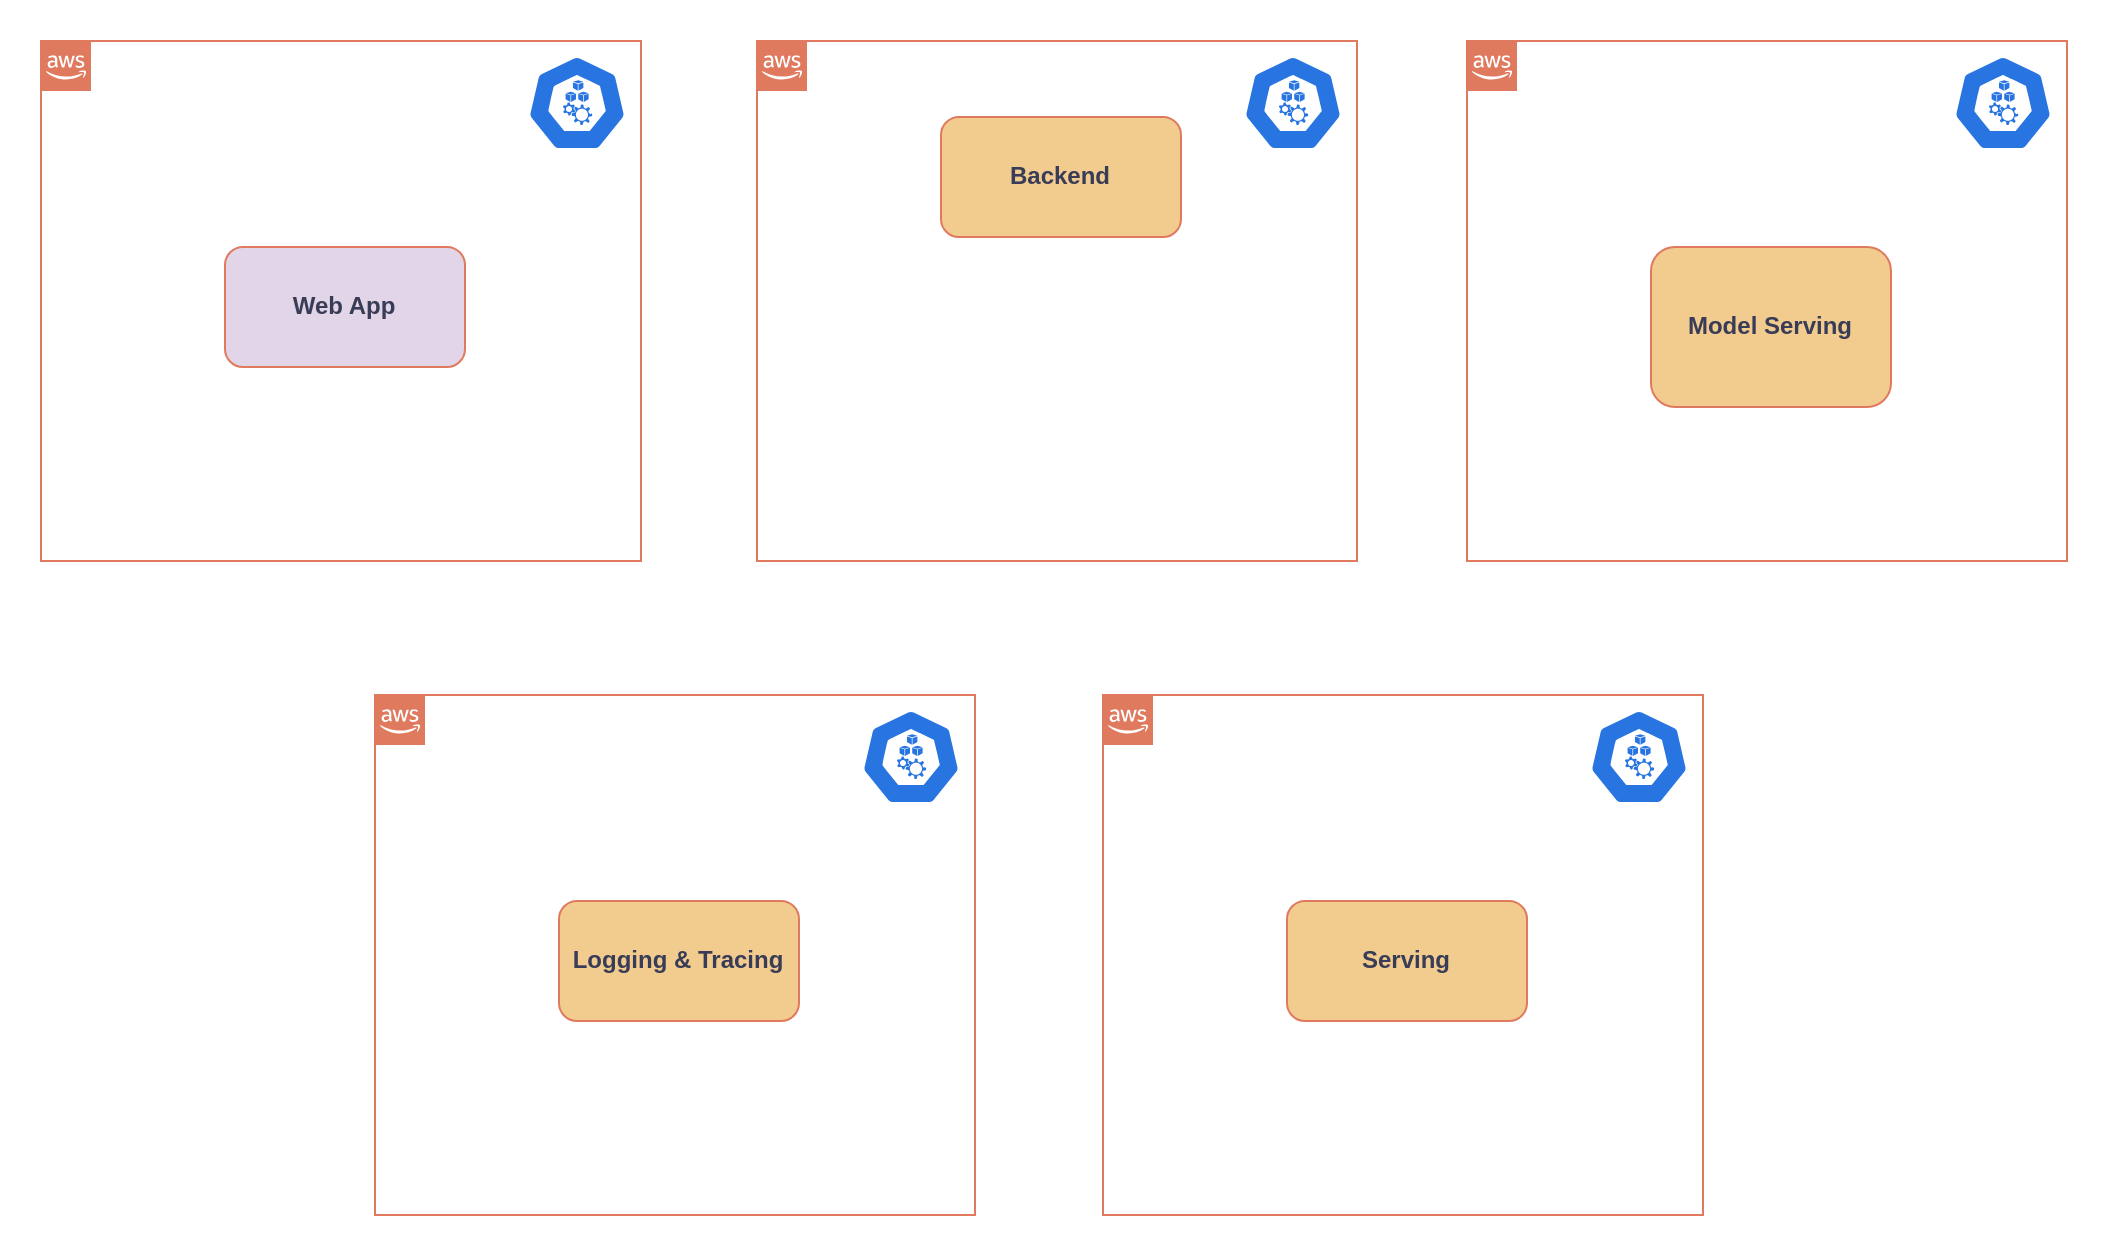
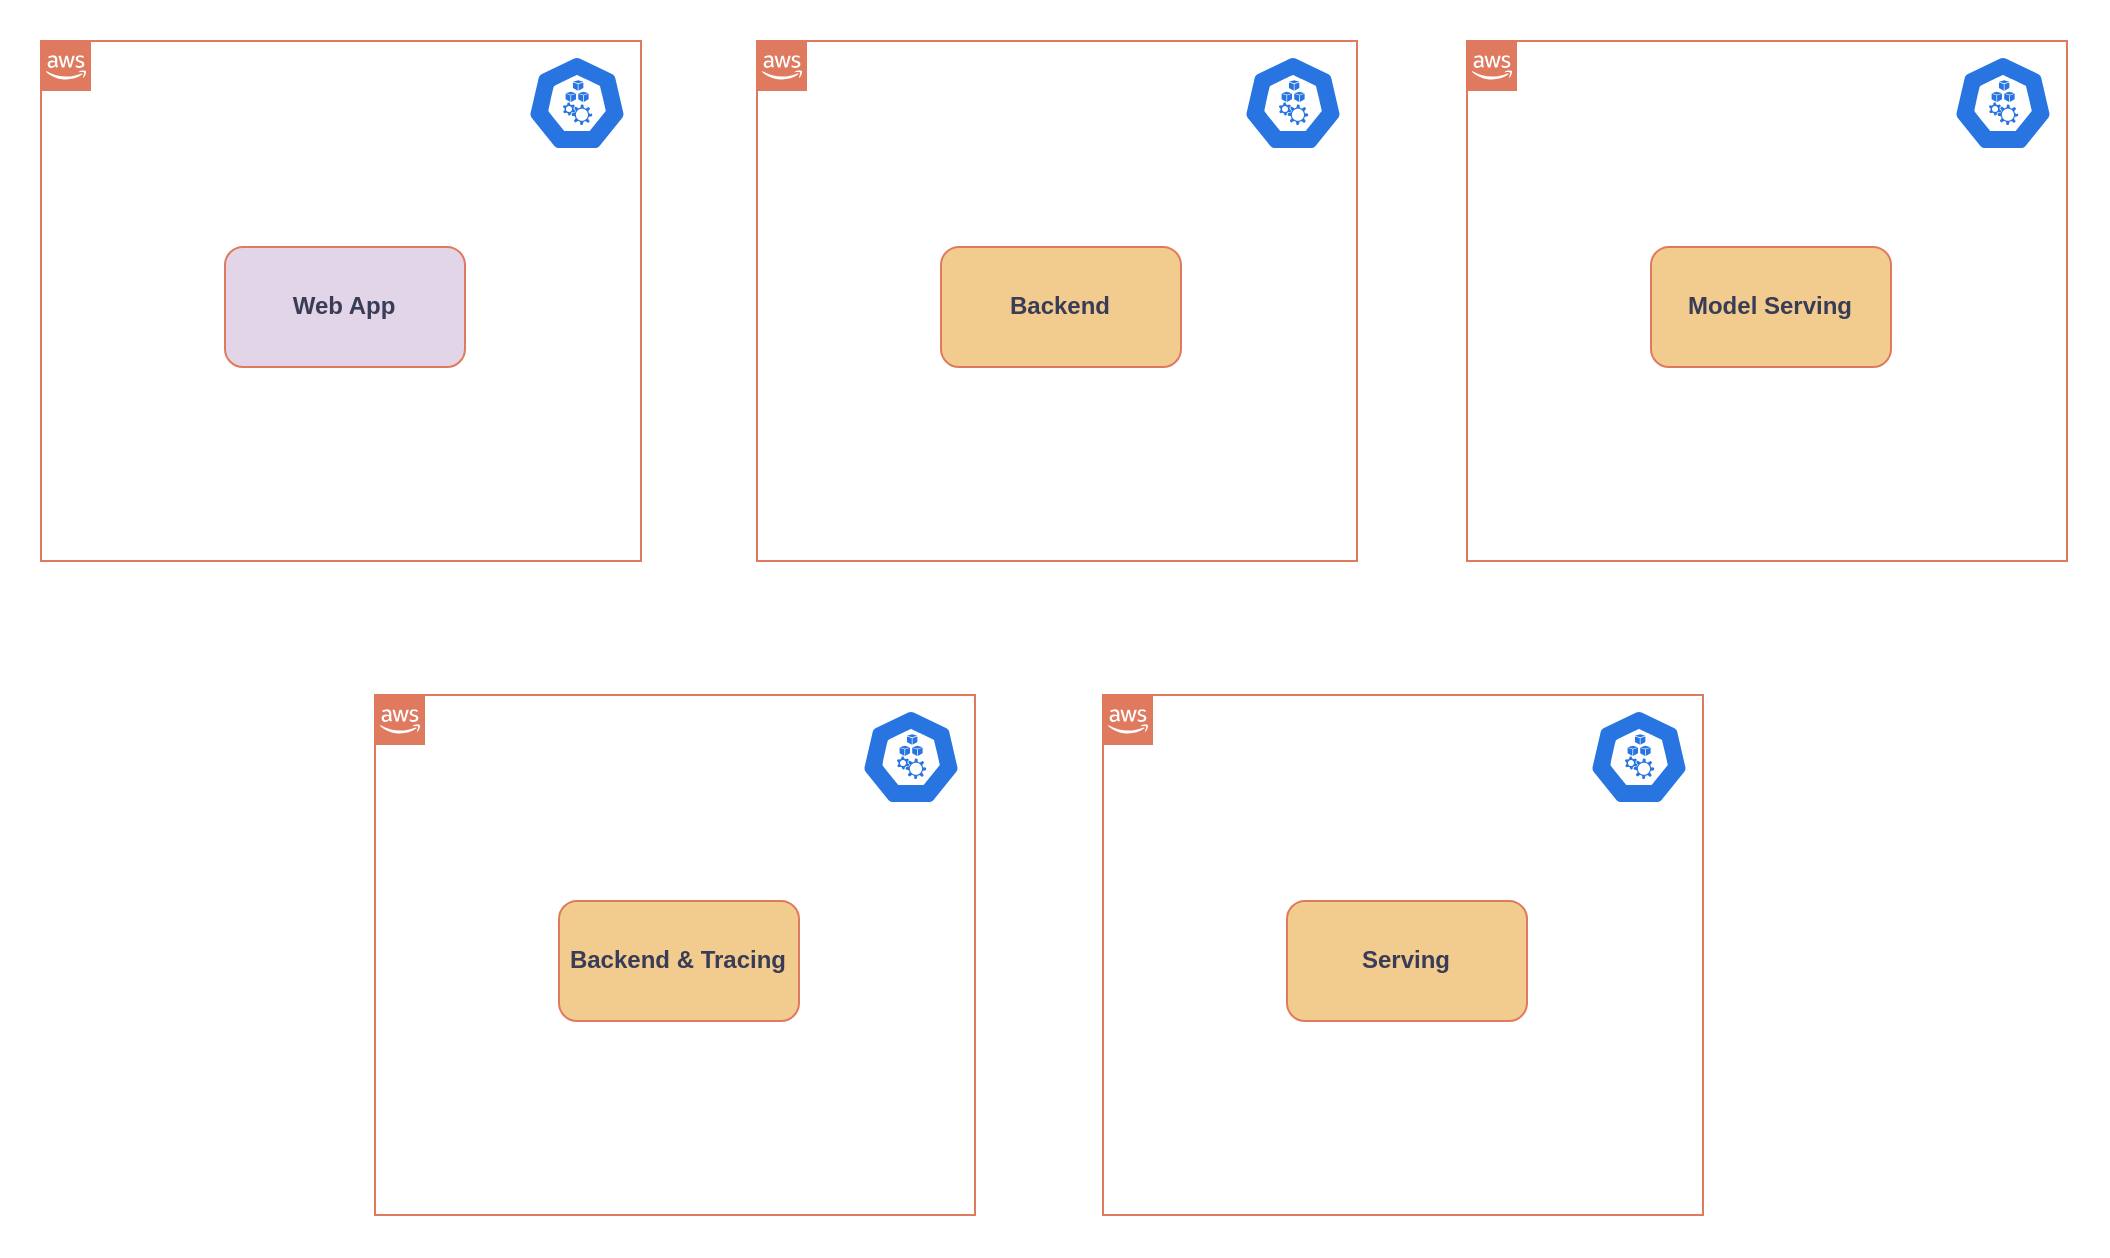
node "Backend": moved (1061, 177) -> (1061, 307)
node "Model Serving": size 240x160 -> 240x120
node "Logging & Tracing": label "Logging & Tracing" -> "Backend & Tracing"
